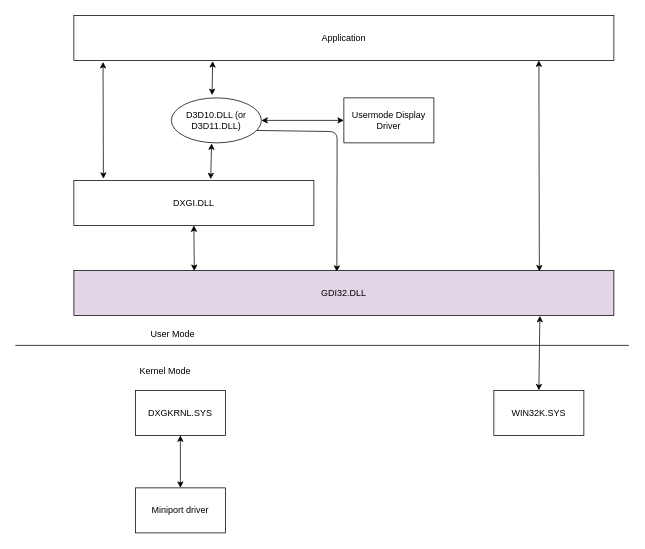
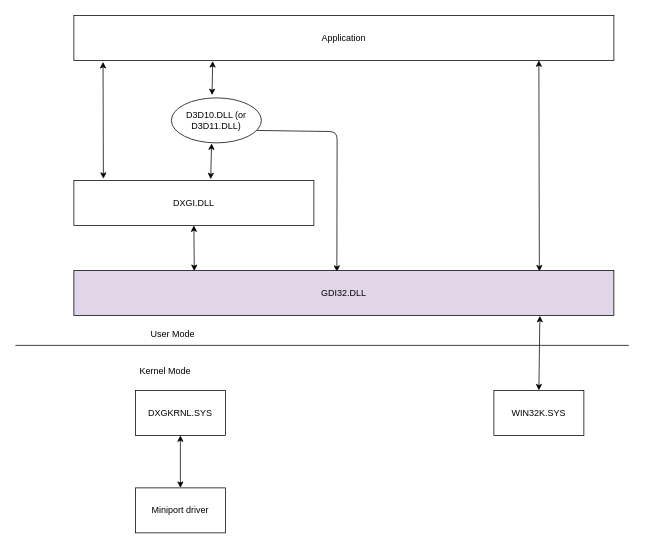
edge "D3D10.DLL (or D3D11.DLL)" -- "Usermode Display Driver": removed
node "Usermode Display Driver": removed
